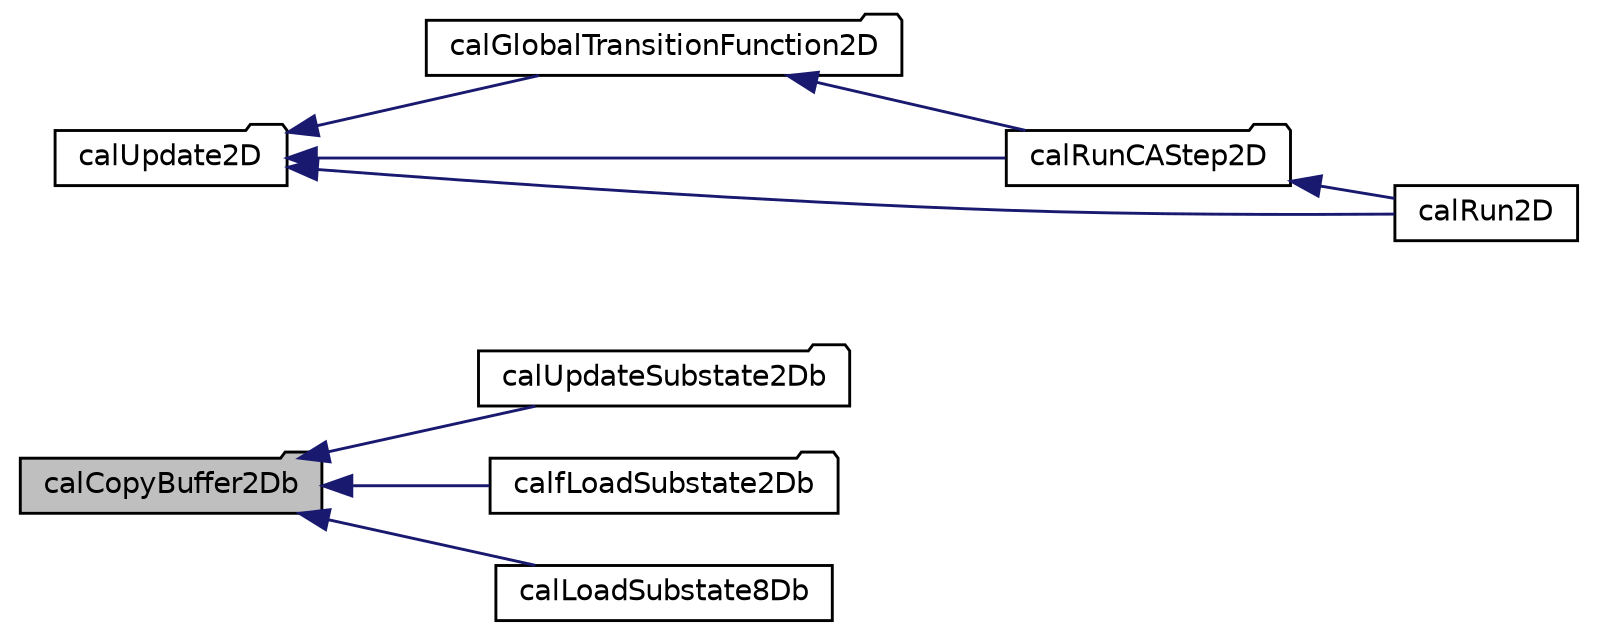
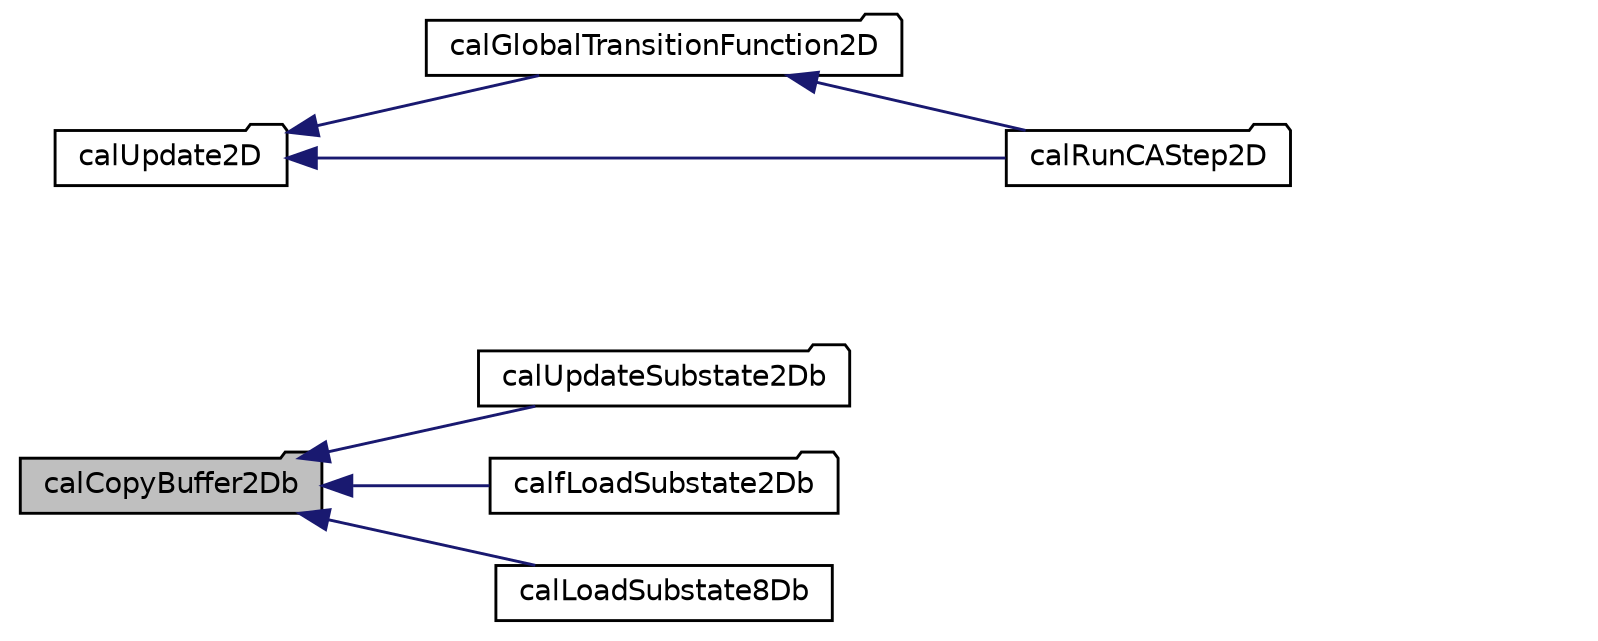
node "calRun2D": removed
